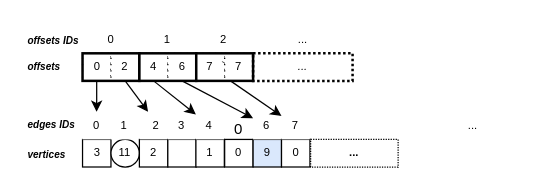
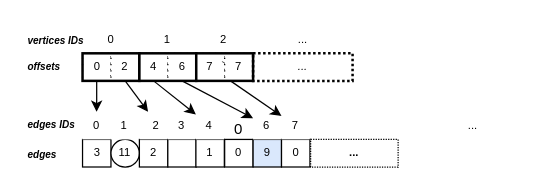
node "offsets IDs": label "offsets IDs" -> "vertices IDs"
node "vertices": label "vertices" -> "edges"
